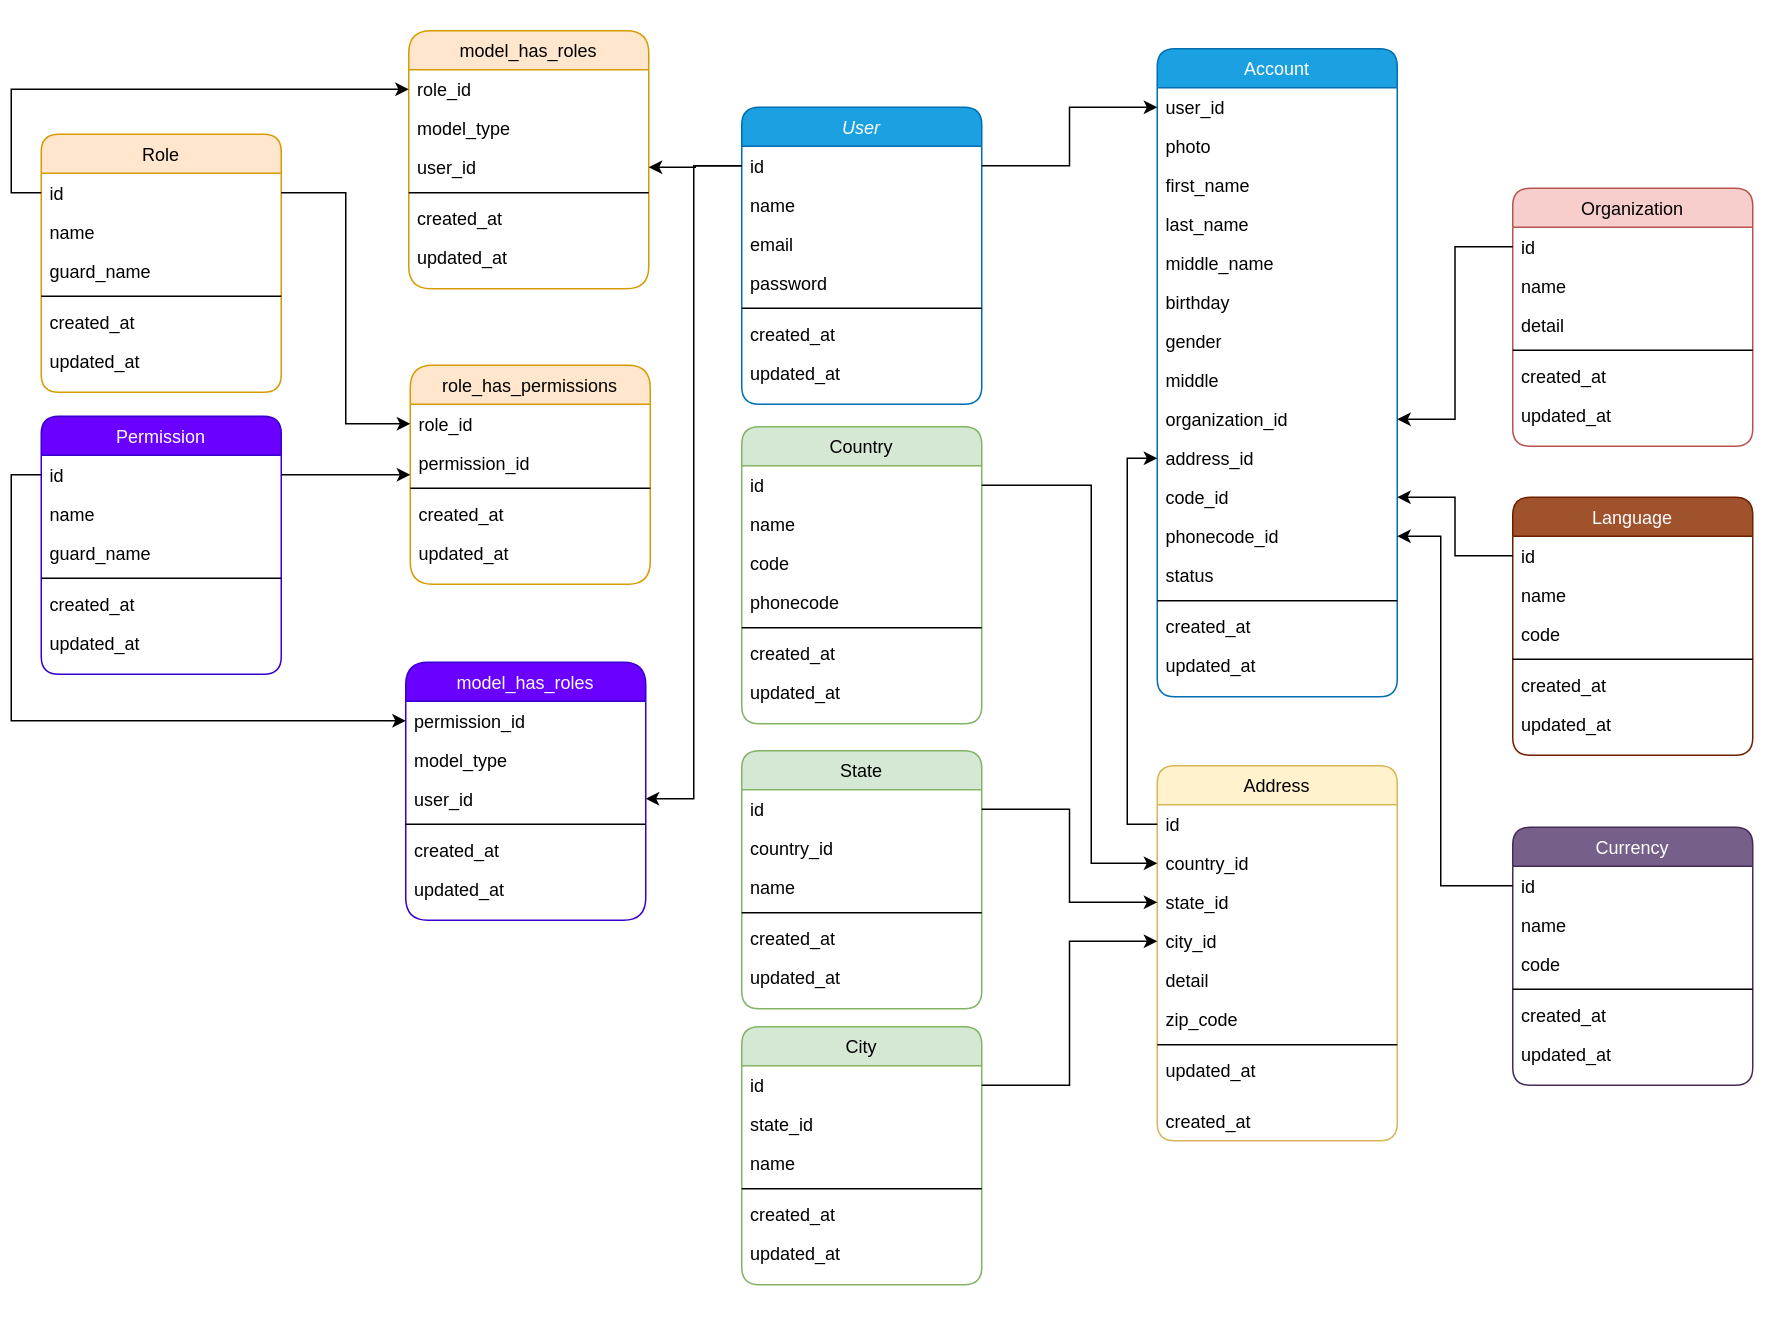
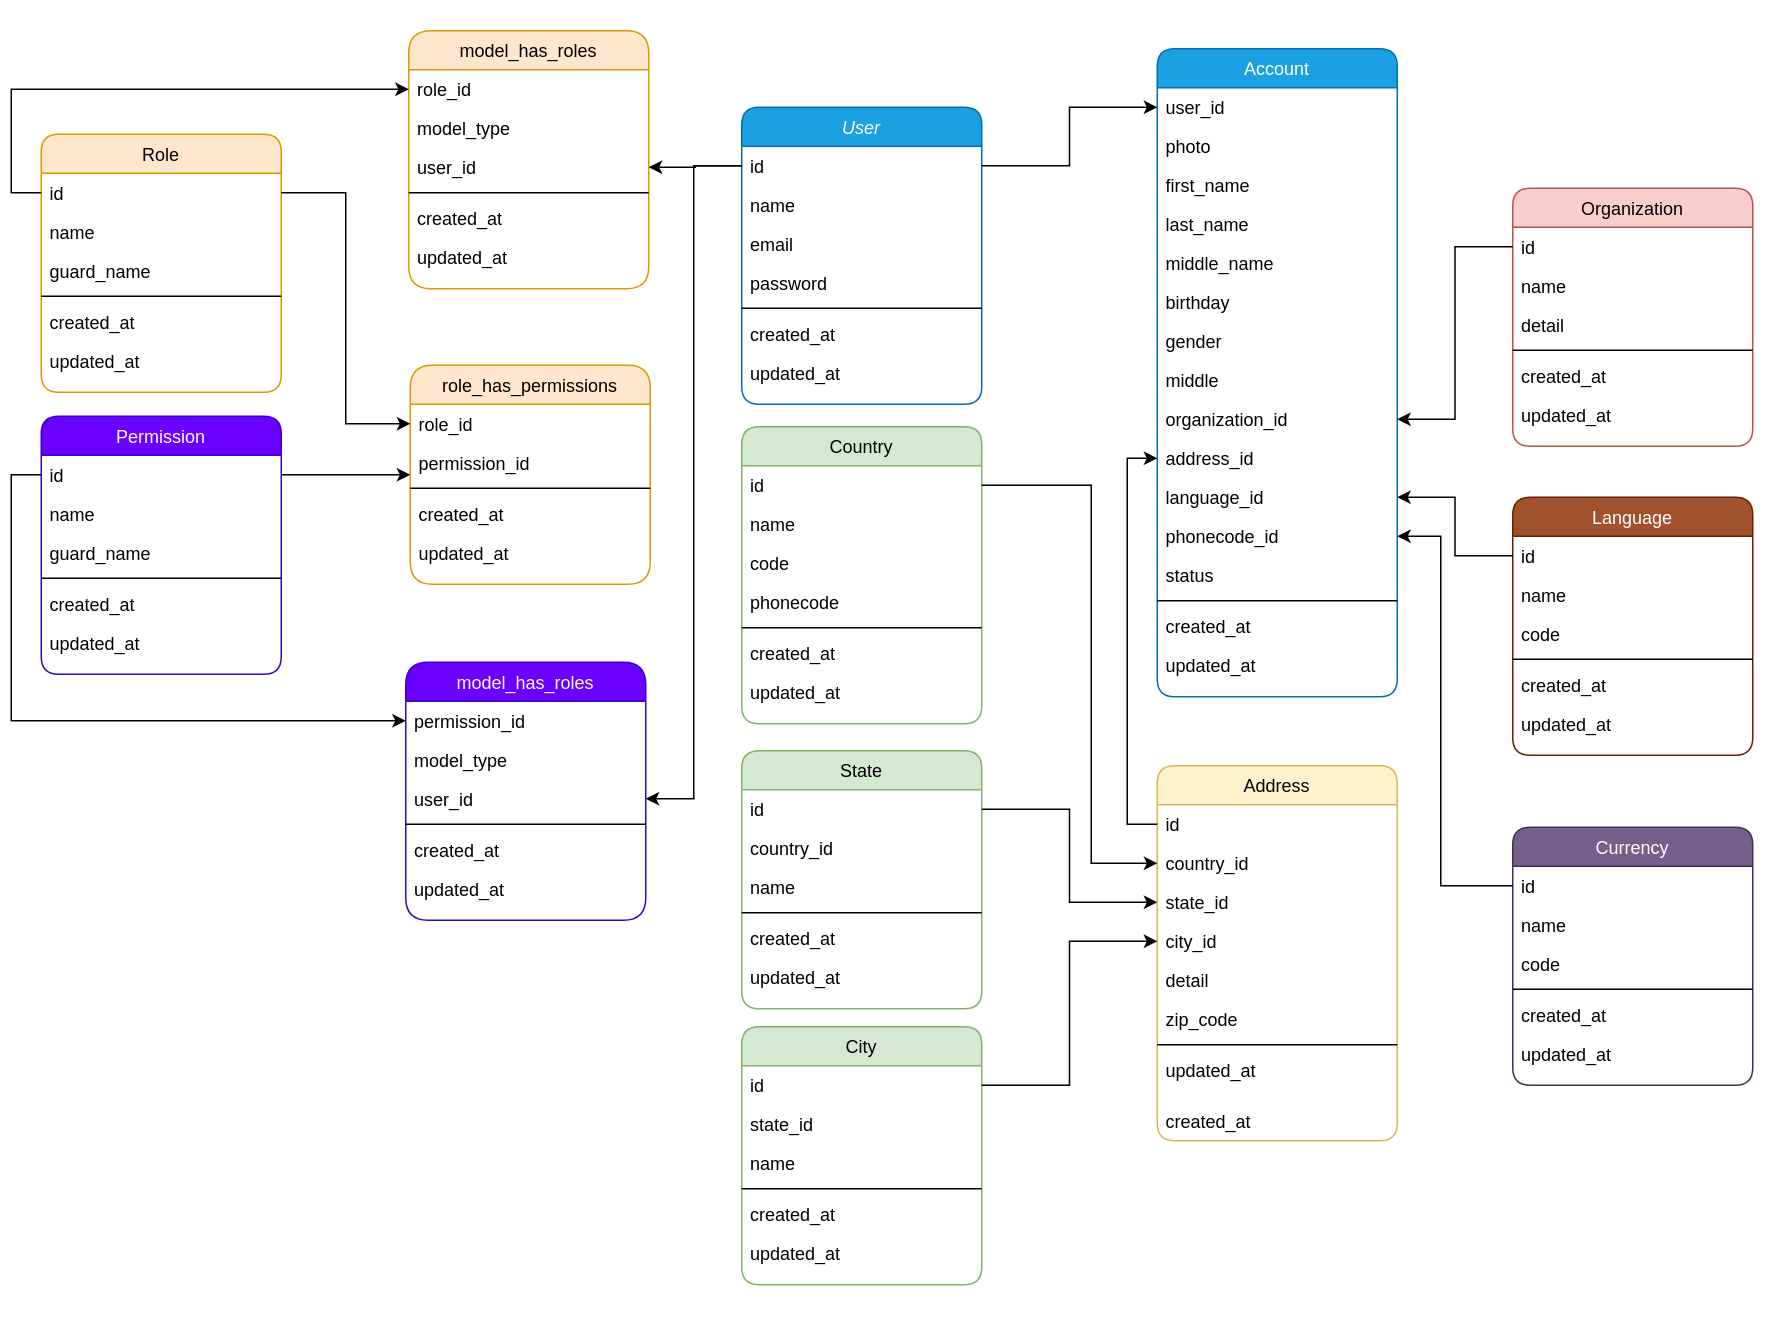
node "code_id": label "code_id" -> "language_id"
